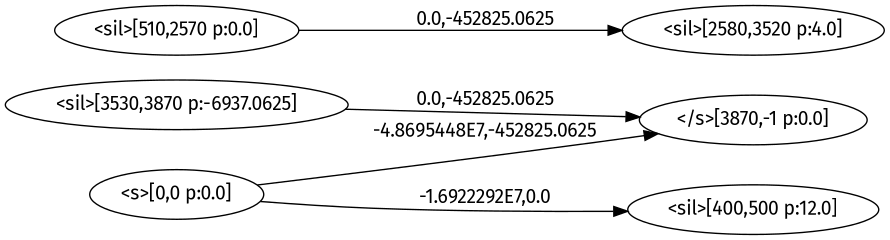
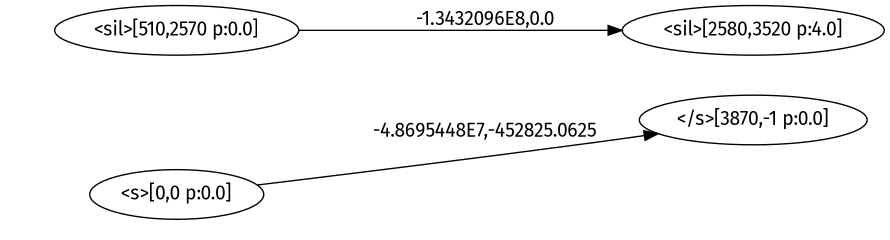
edge "<sil>[510,2570 p:0.0]" -> "<sil>[2580,3520 p:4.0]": label "0.0,-452825.0625" -> "-1.3432096E8,0.0"
node "<sil>[3530,3870 p:-6937.0625]": removed
node "<sil>[400,500 p:12.0]": removed
